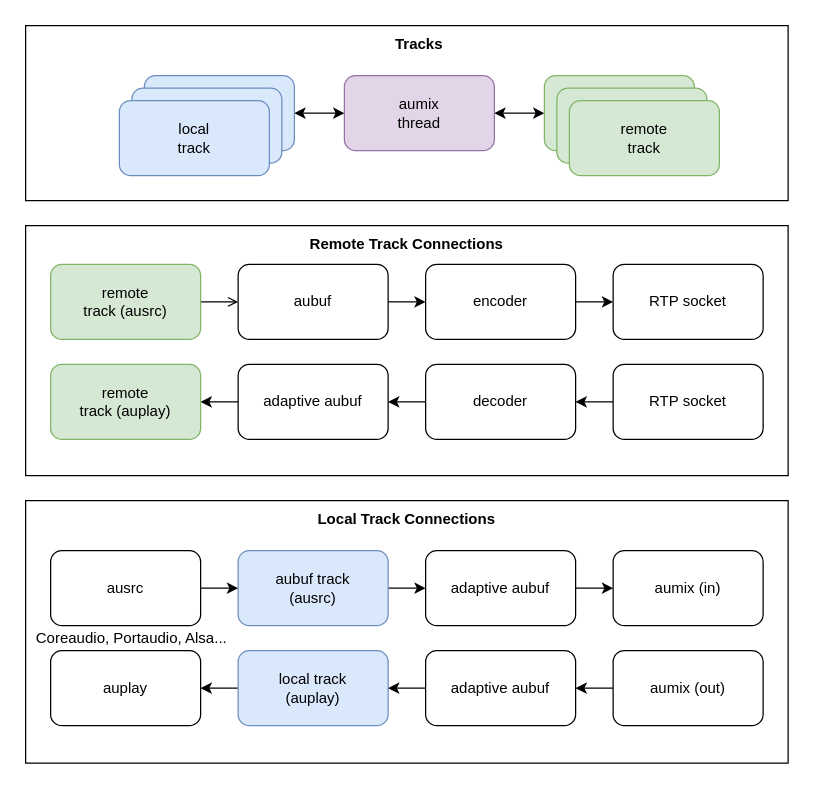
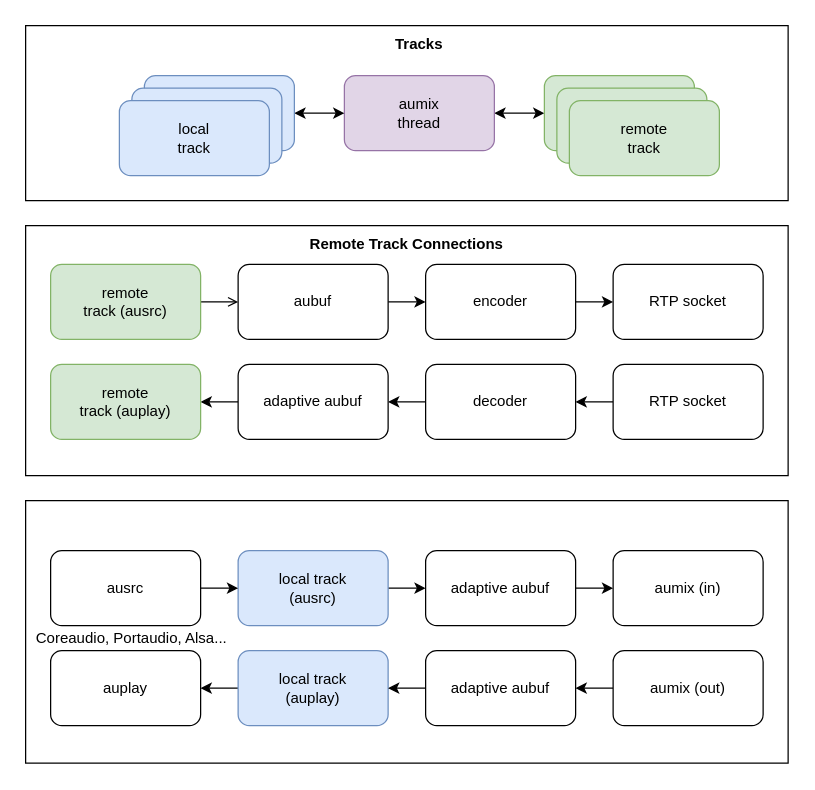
node "Local Track Connections": removed
node "aubuf track (ausrc)": label "aubuf track (ausrc)" -> "local track (ausrc)"
